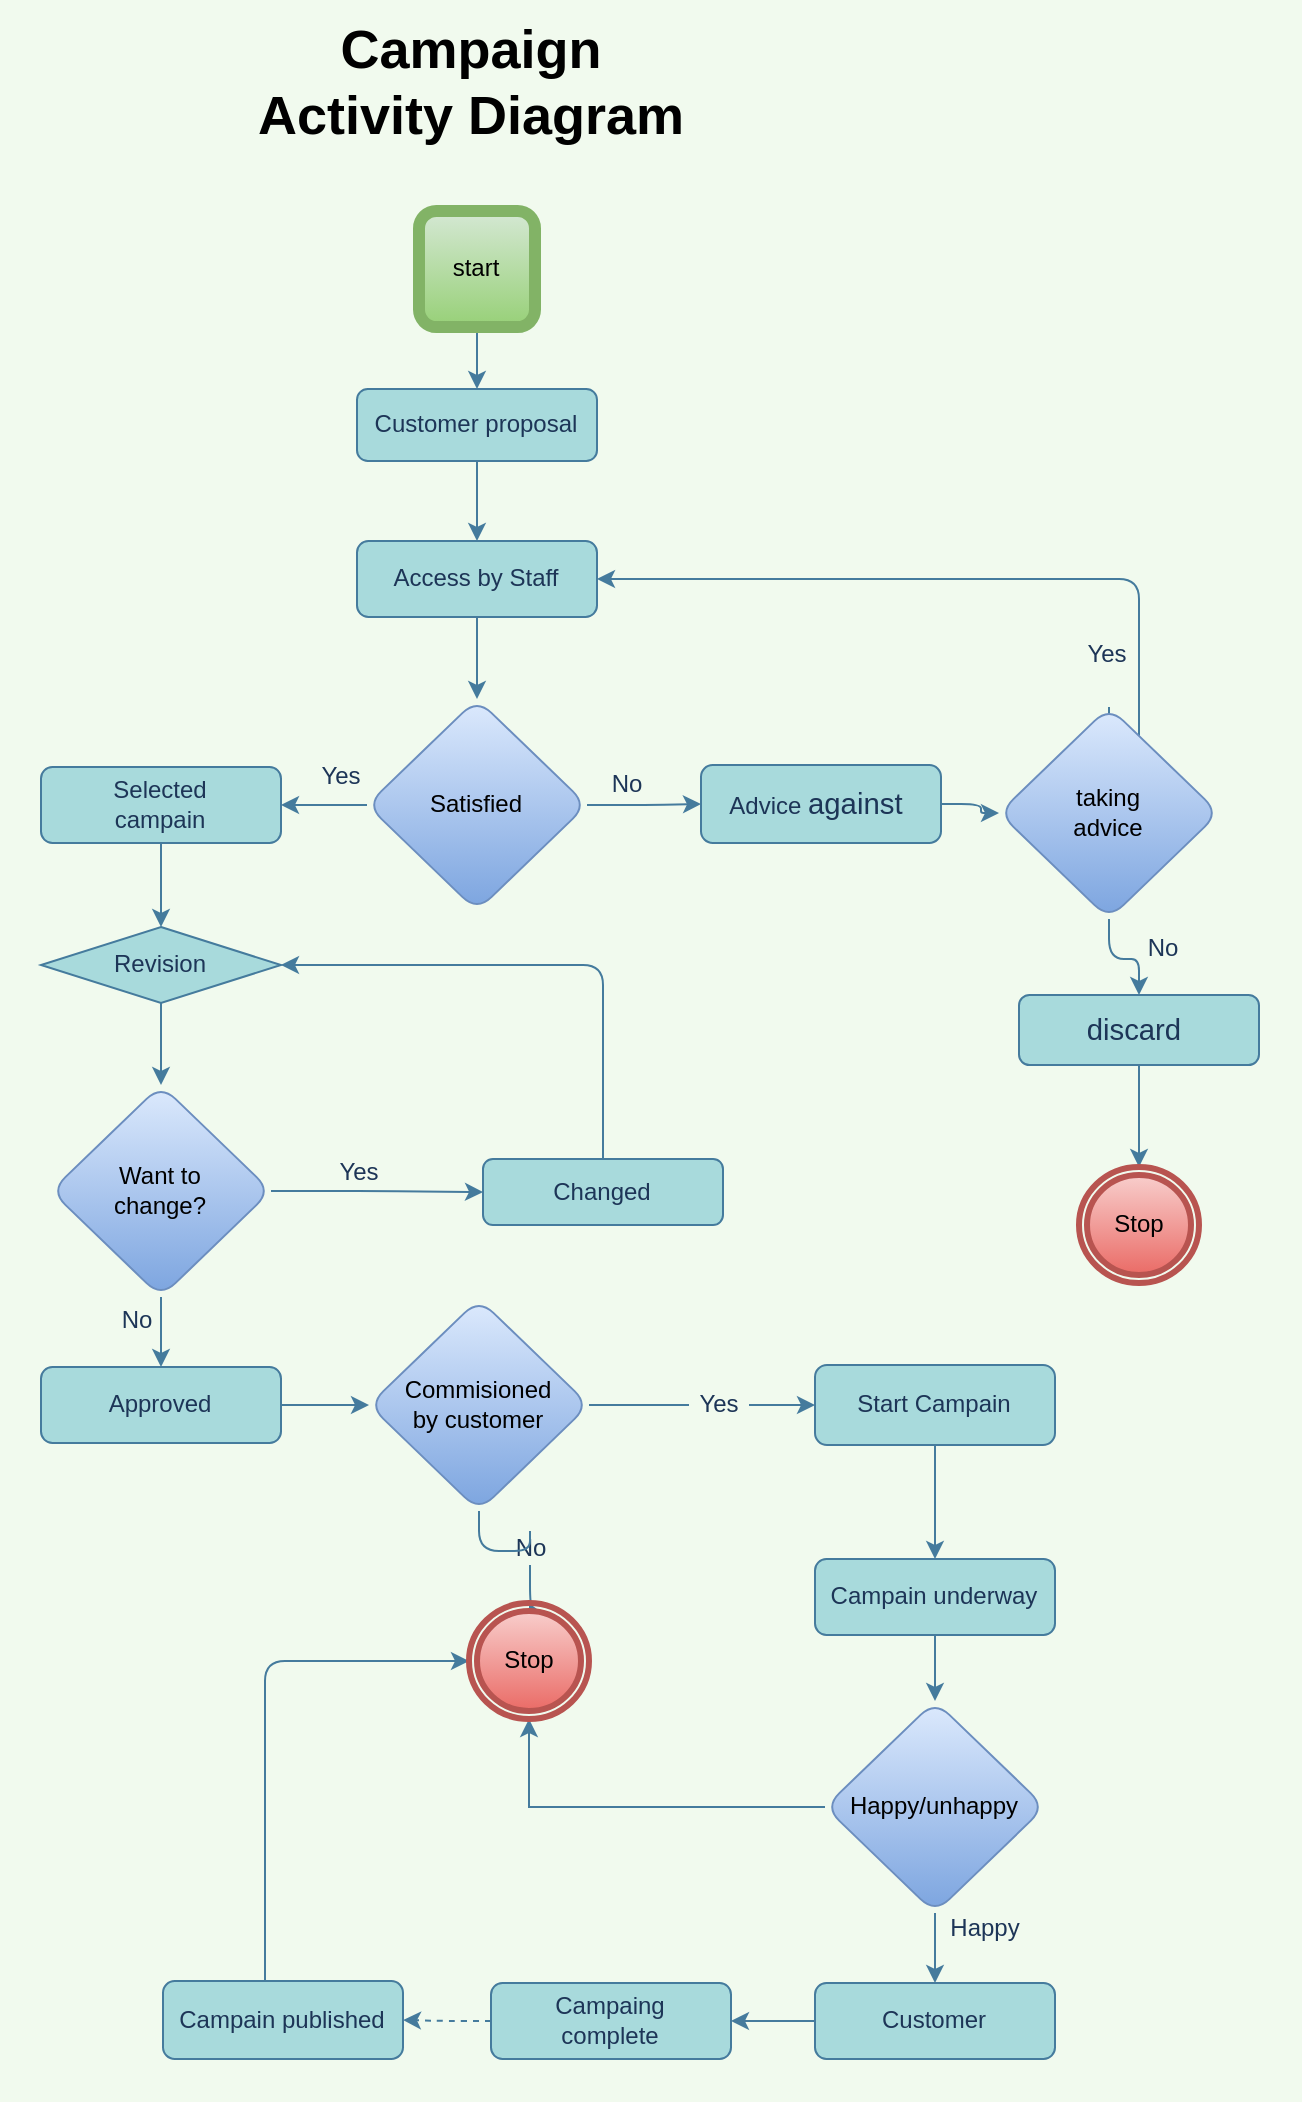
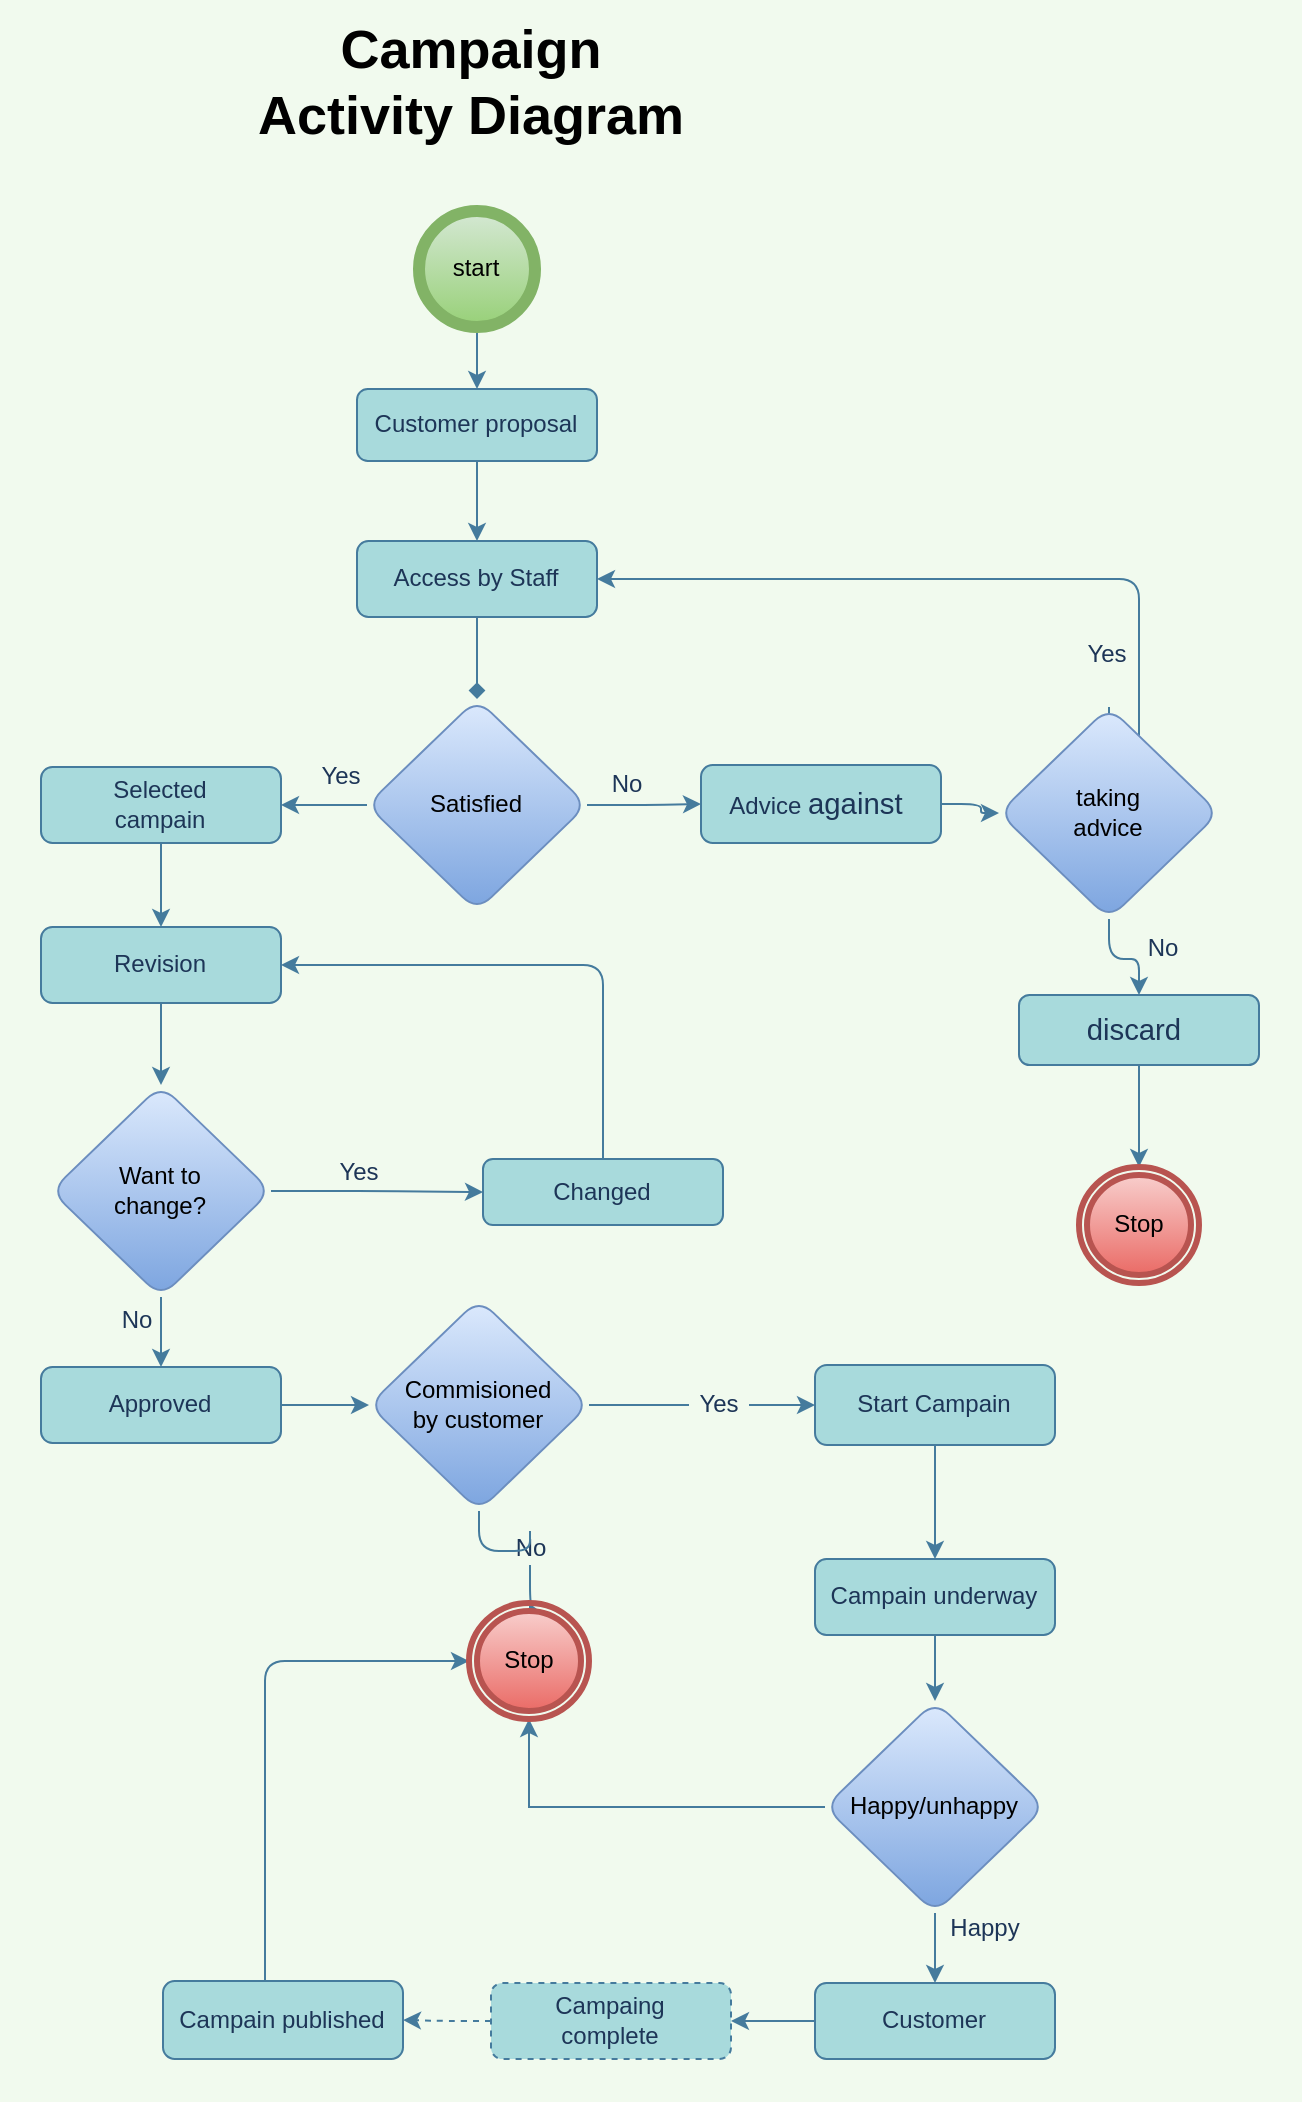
node "start": shape rounded rectangle -> ellipse
edge "Access by Staff" -> "Satisfied": arrowhead classic -> diamond
node "Revision": shape diamond -> rounded rectangle
node "Campaing complete": style solid -> dashed
